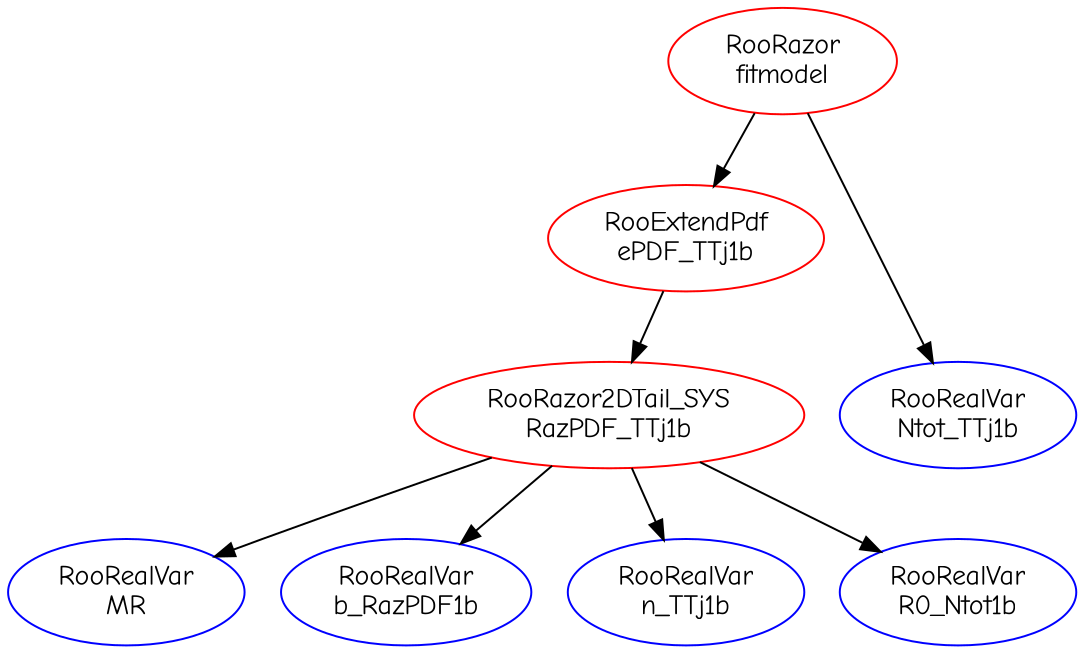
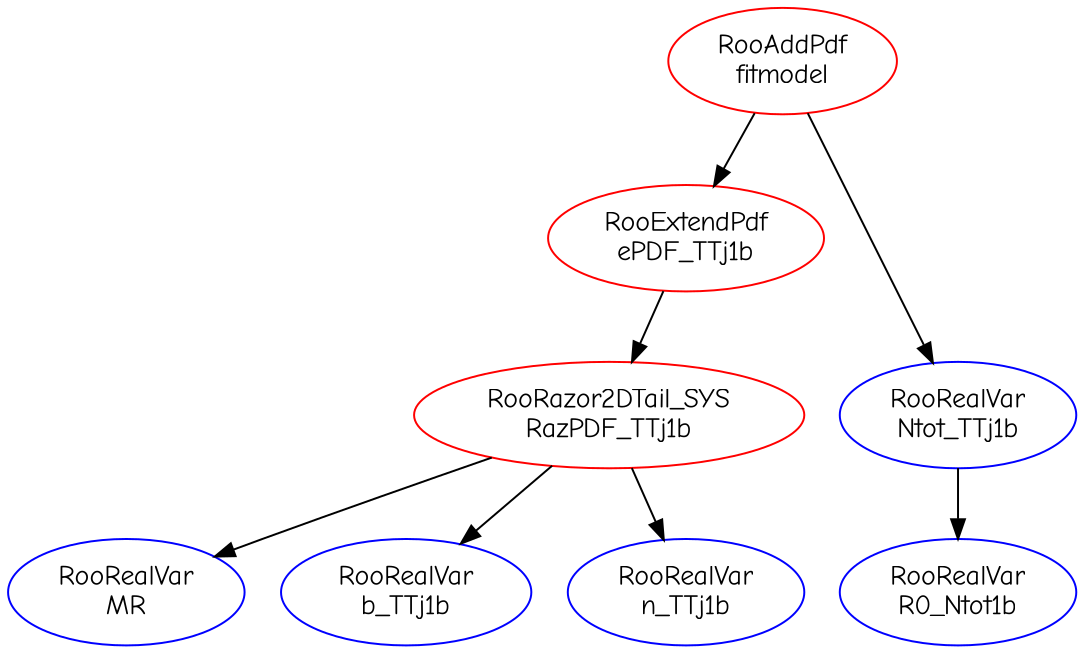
node "RooRazor fitmodel": label "RooRazor fitmodel" -> "RooAddPdf fitmodel"
edge "RooRazor2DTail_SYS RazPDF_TTj1b" -> "RooRealVar R0_Ntot1b": now "RooRealVar Ntot_TTj1b" -> "RooRealVar R0_Ntot1b"
node "RooRealVar b_RazPDF1b": label "RooRealVar b_RazPDF1b" -> "RooRealVar b_TTj1b"
